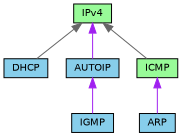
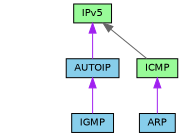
node "IPv4": label "IPv4" -> "IPv5"
node "DHCP": removed
